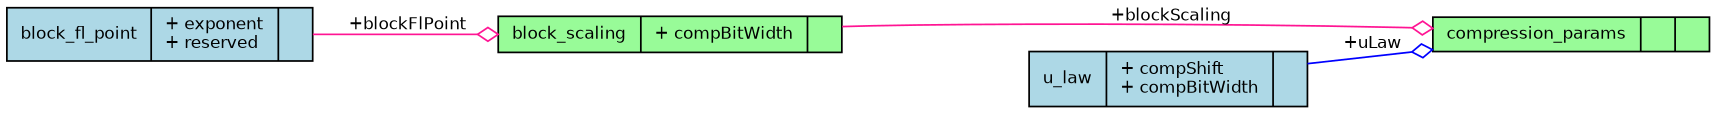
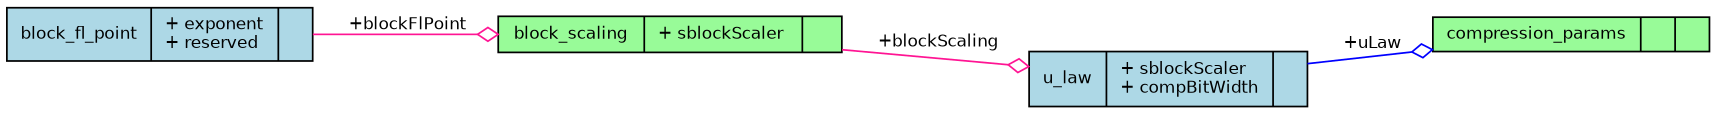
edge "block_scaling" -> "compression_params": now "block_scaling" -> "u_law"
node "block_scaling": text "+ compBitWidth" -> "+ sblockScaler"
node "u_law": text "+ compShift" -> "+ sblockScaler"
